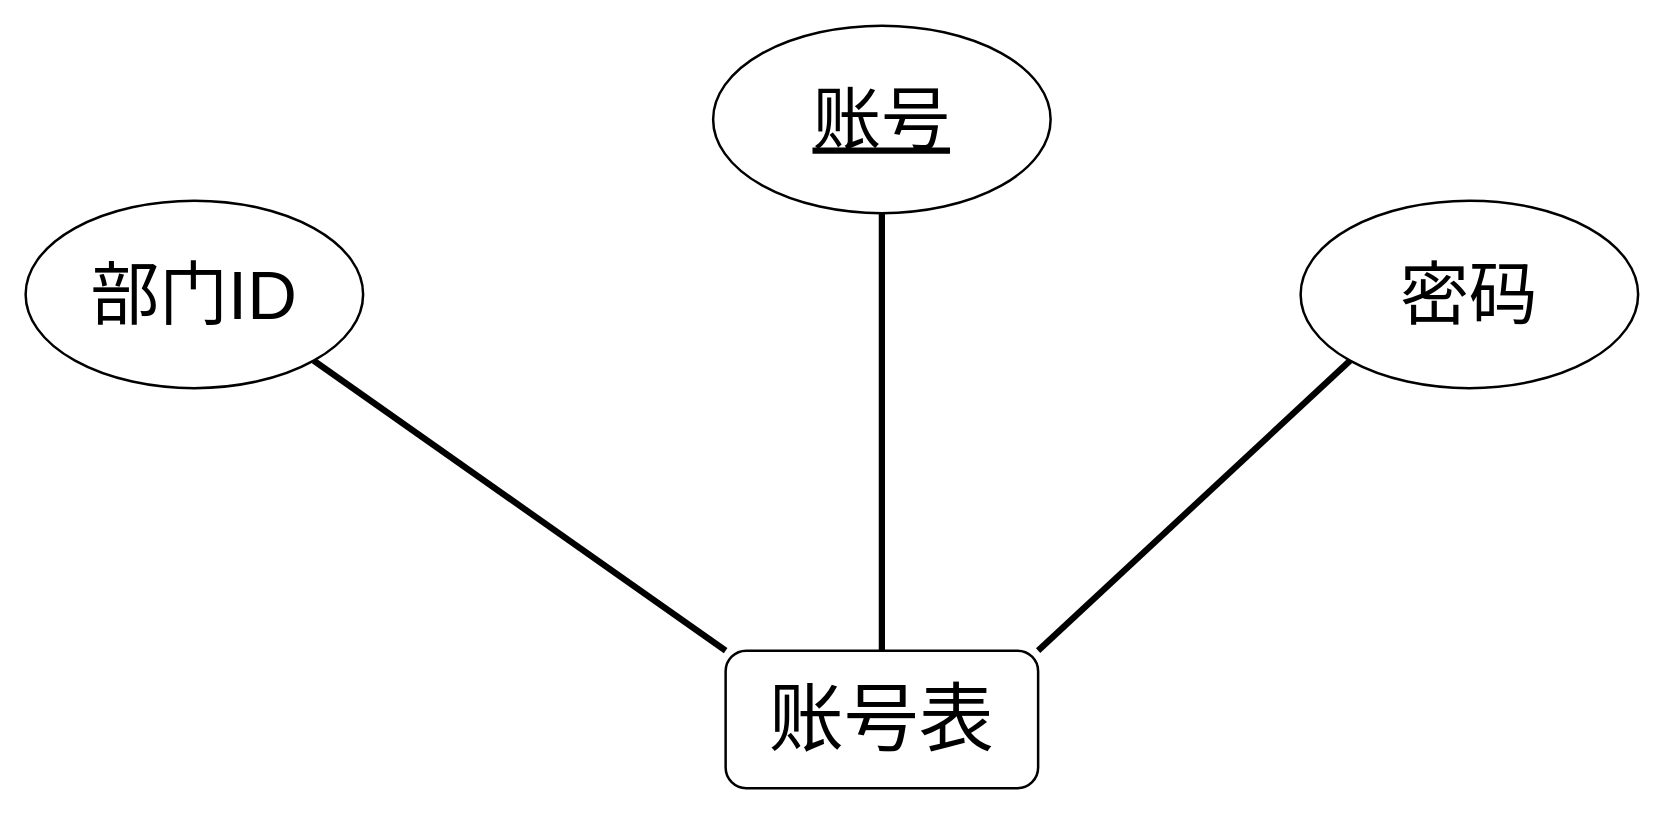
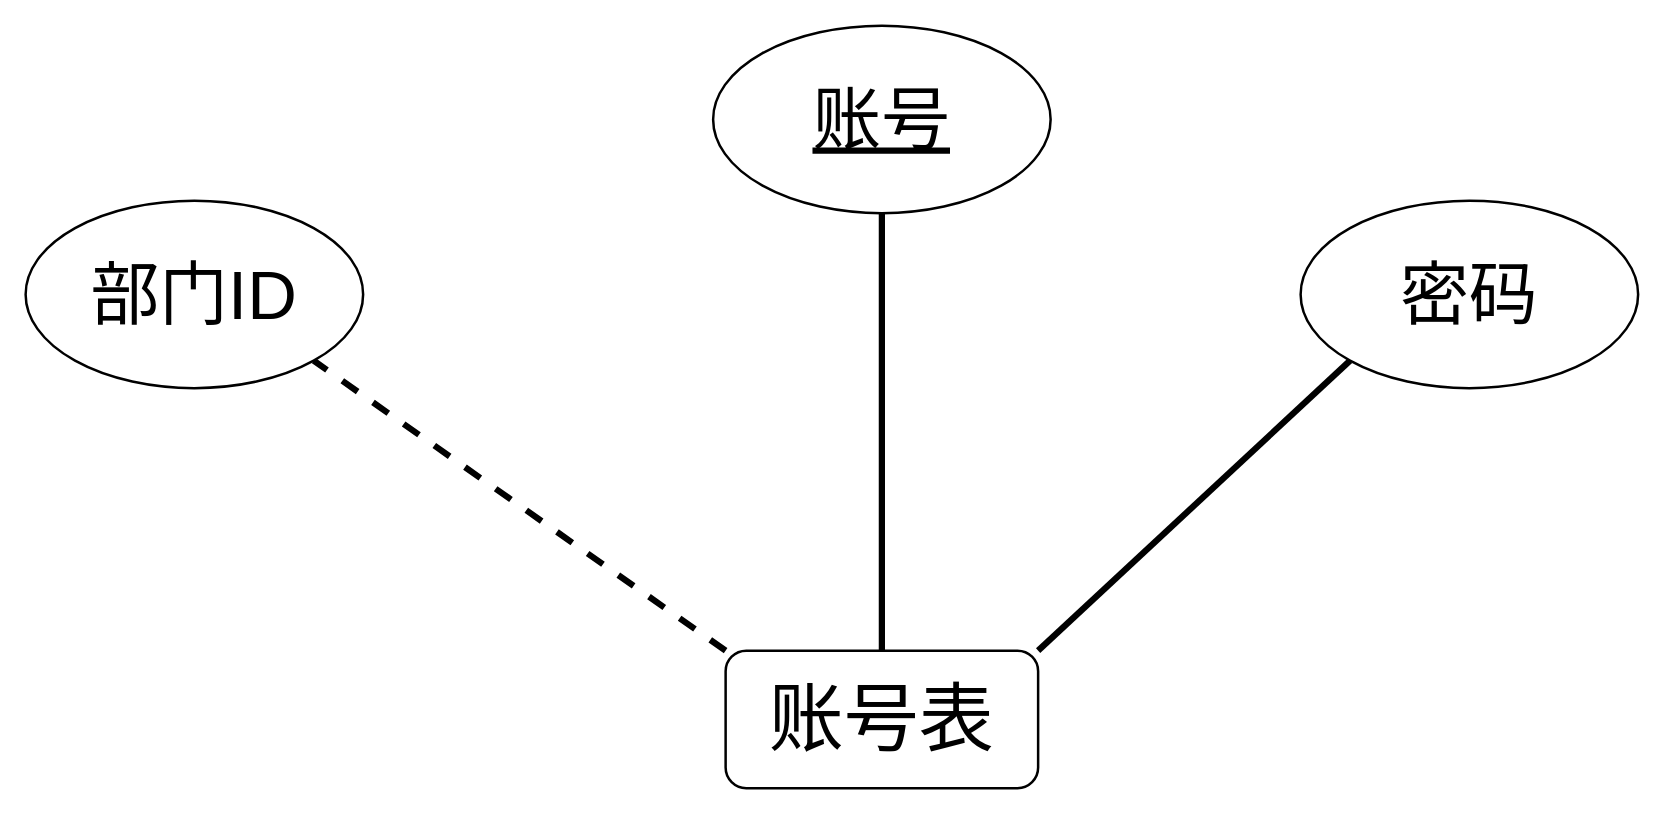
edge "部门ID" -- "账号表": style solid -> dashed
